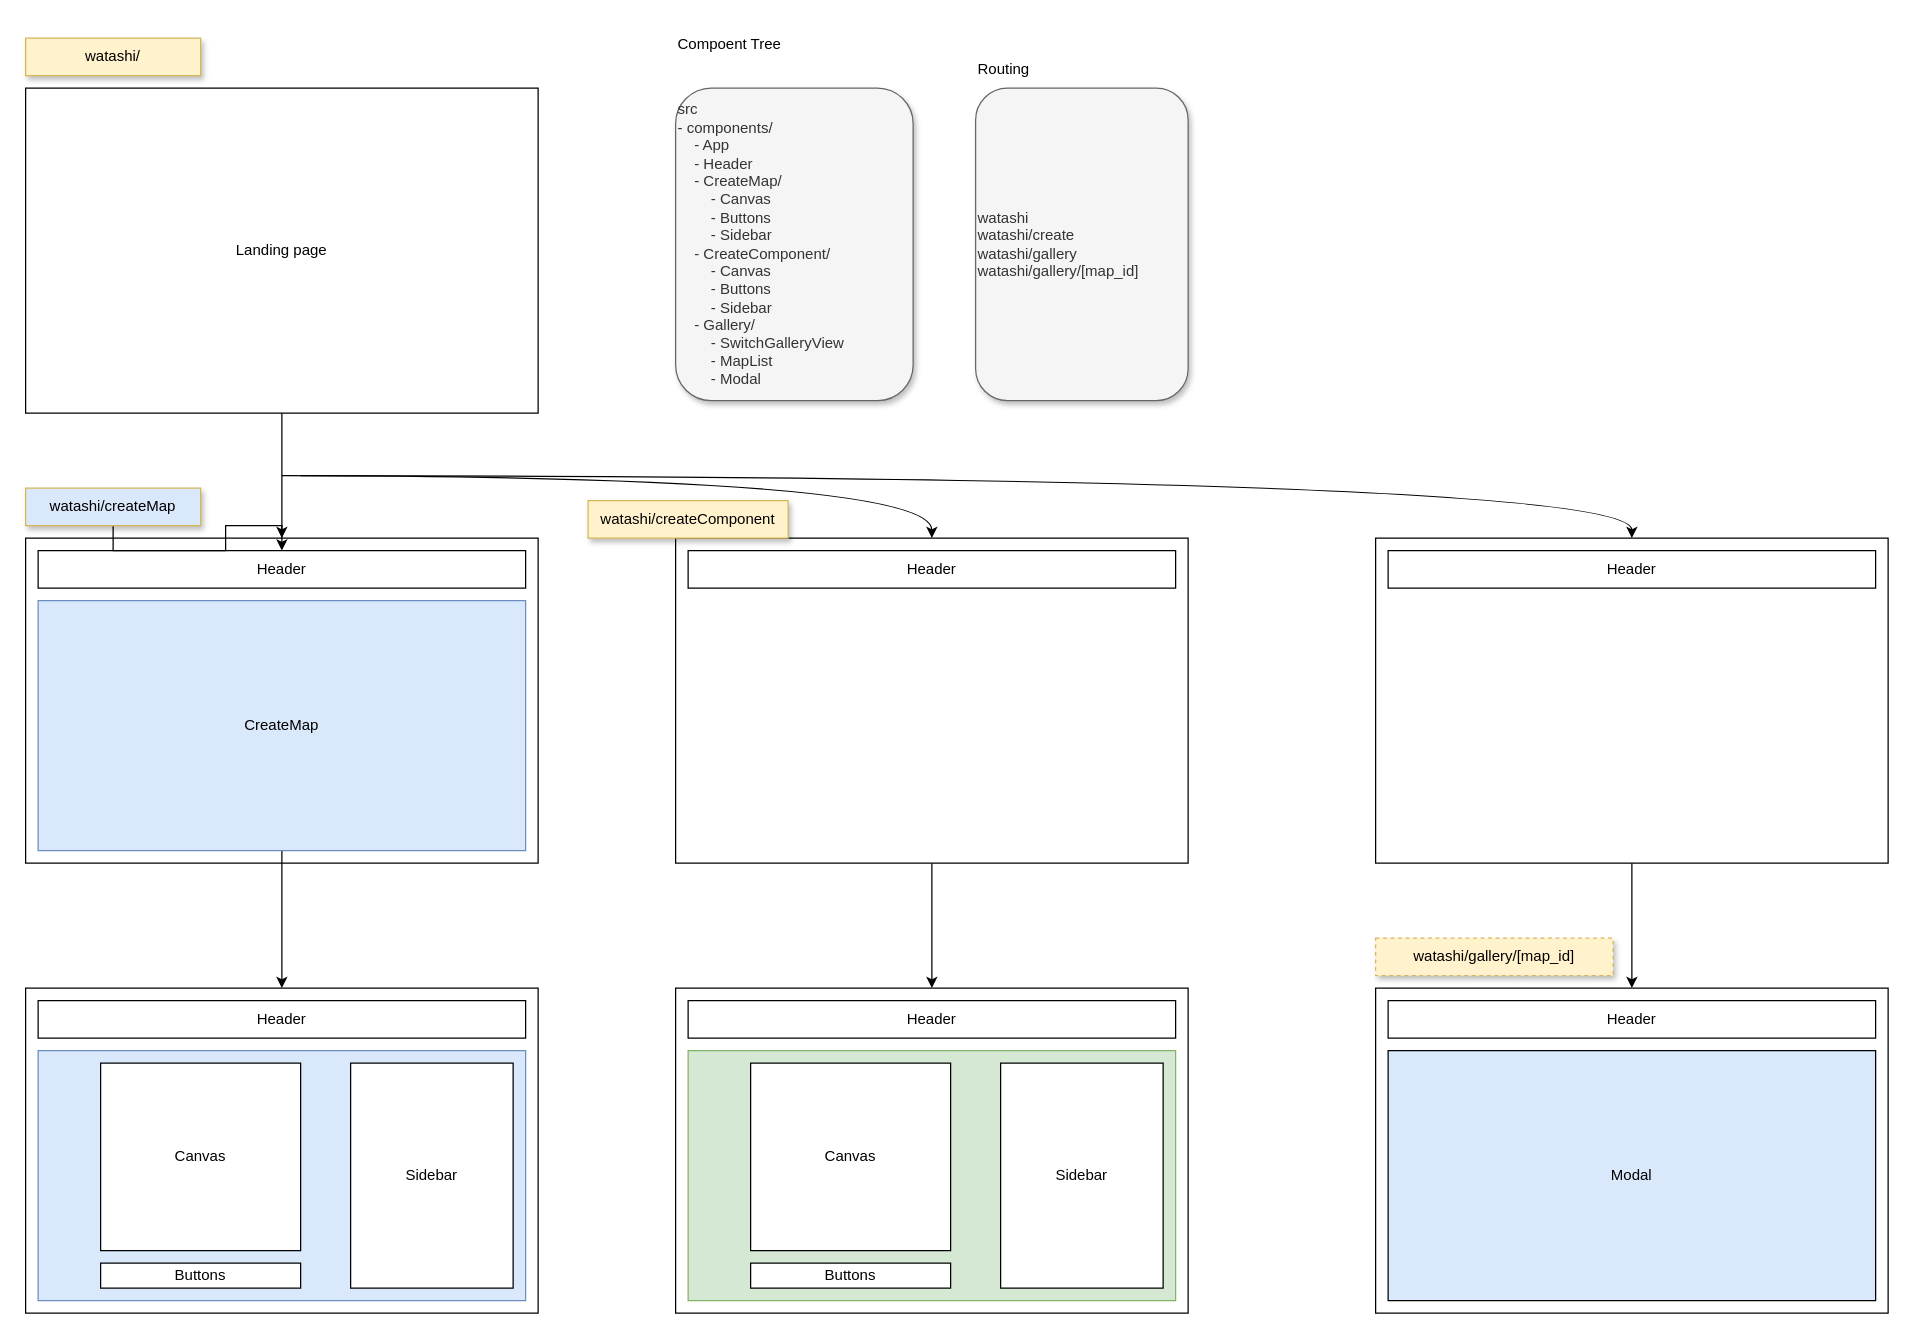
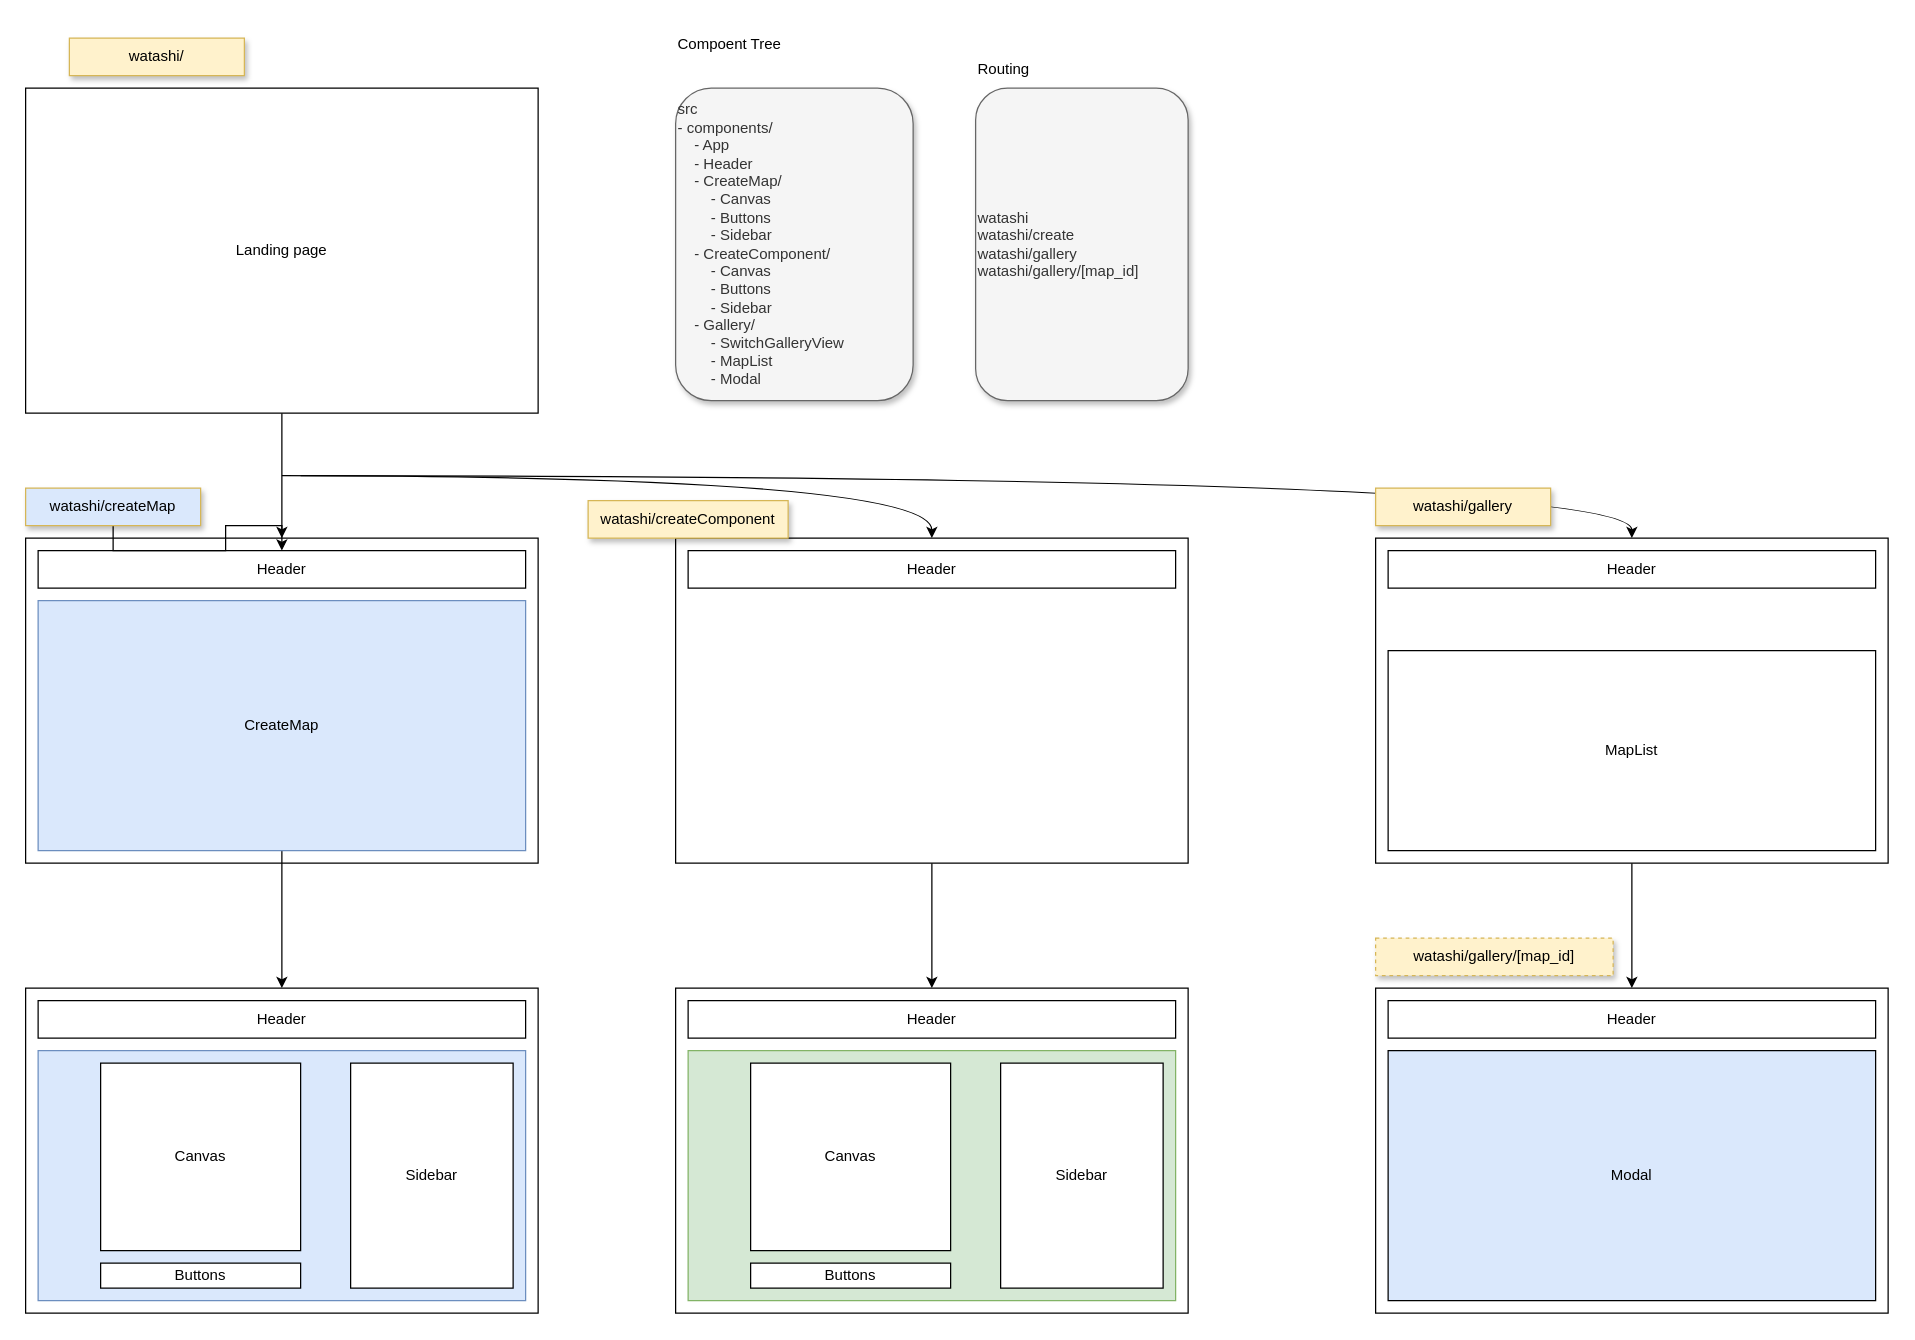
node "watashi/": moved (113, 57) -> (157, 57)
node "watashi/gallery": added
node "MapList": added
